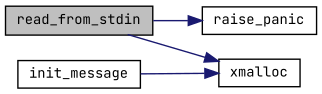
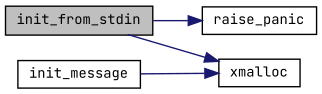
node "read_from_stdin": label "read_from_stdin" -> "init_from_stdin"
